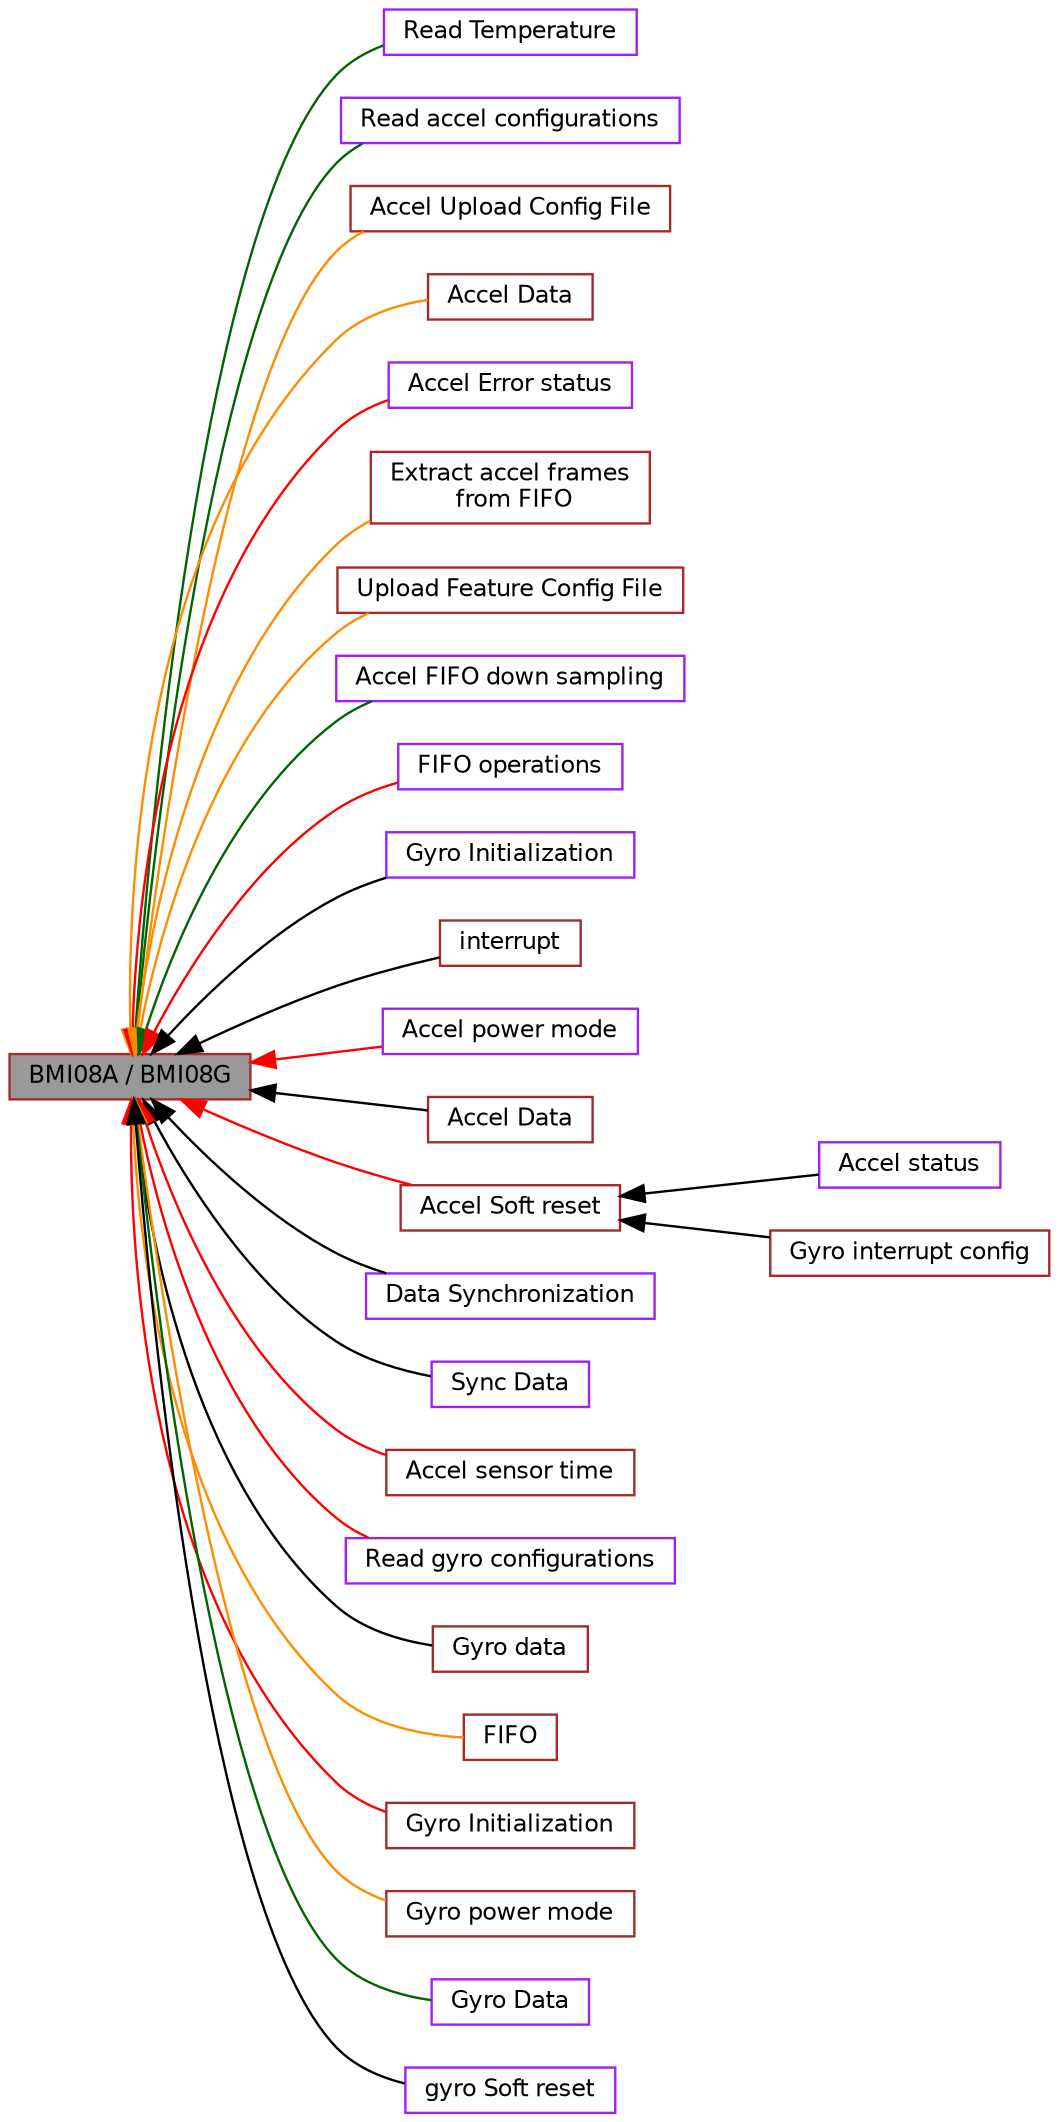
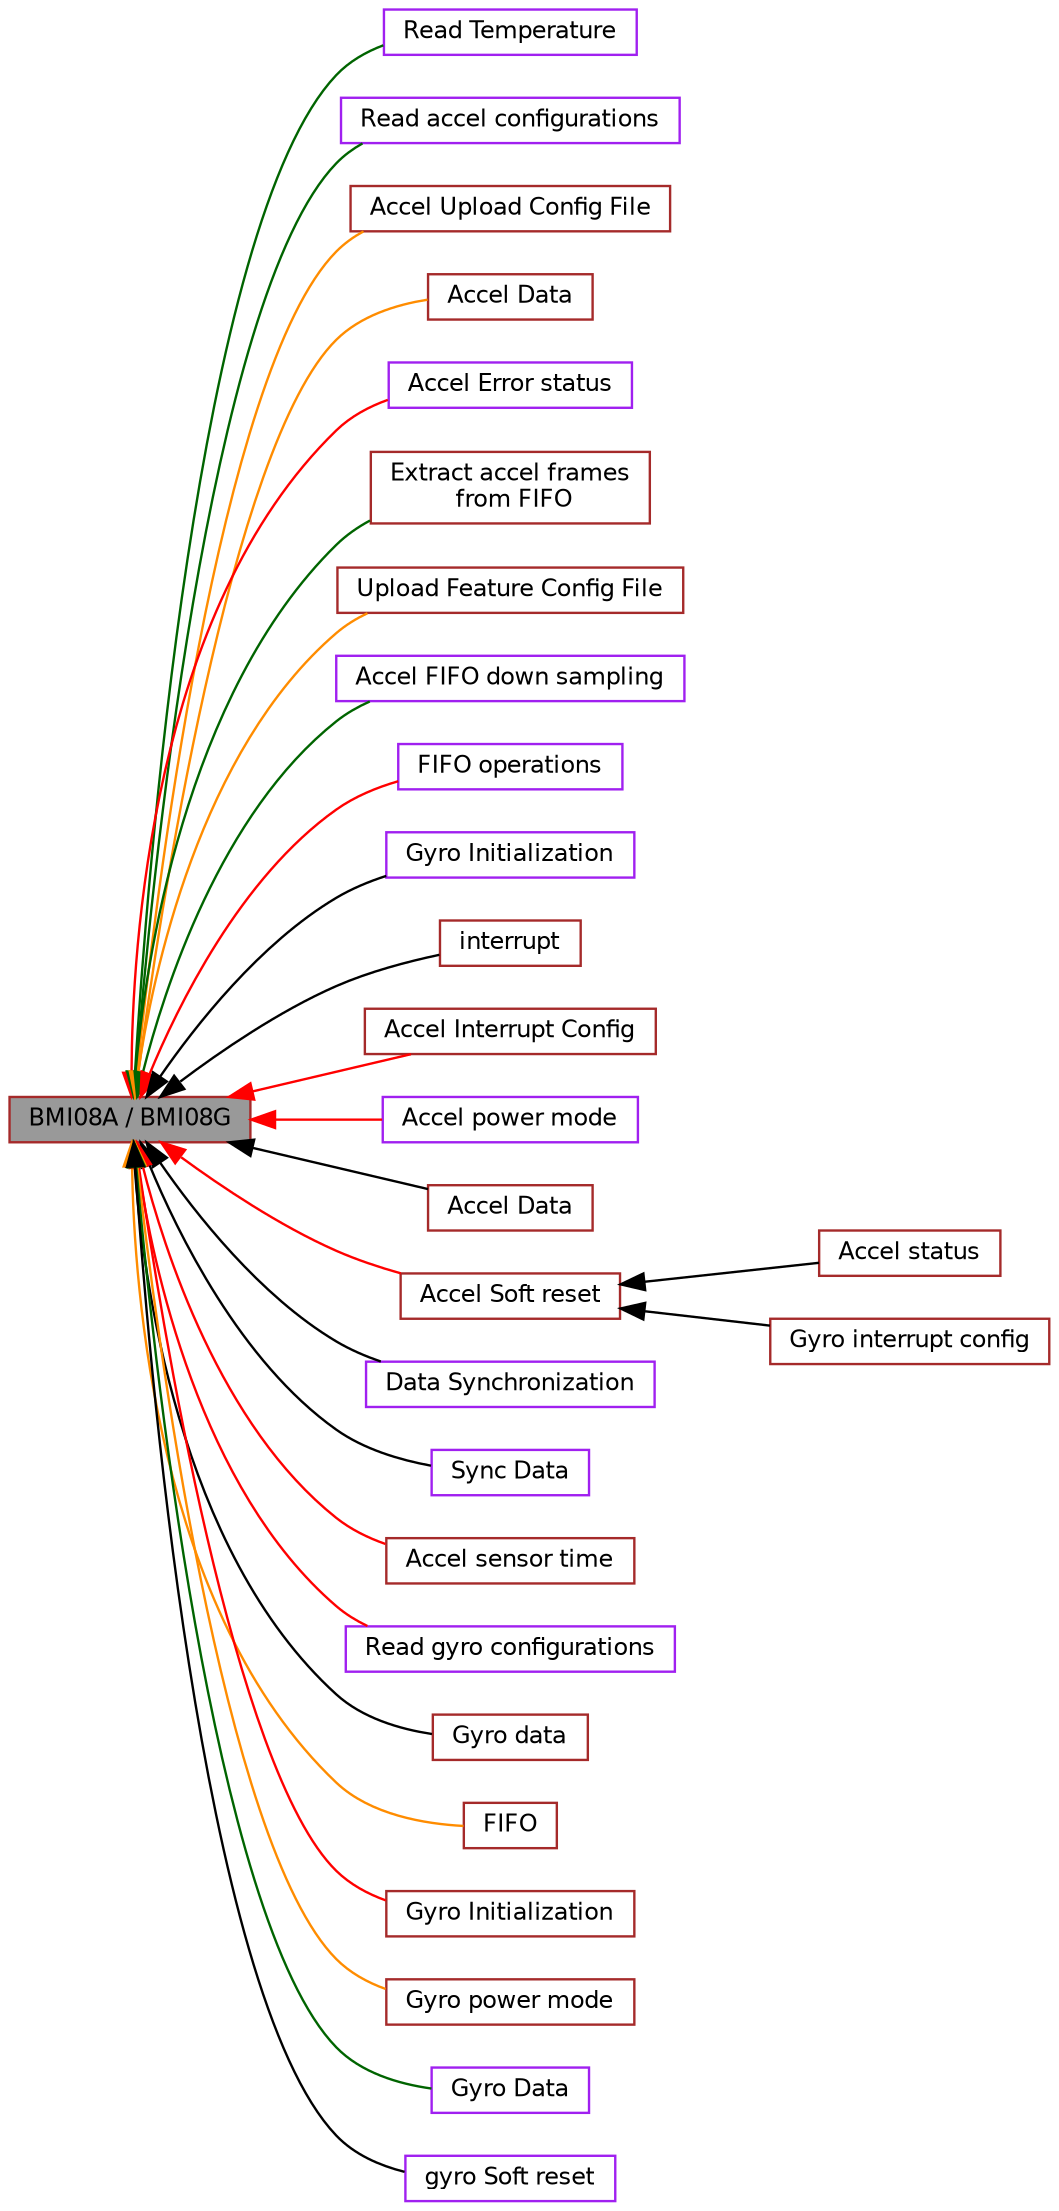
edge "Extract accel frames from FIFO" -> "BMI08A / BMI08G": color darkorange -> darkgreen
node "Accel Interrupt Config": added
node "Accel status": color purple -> brown
